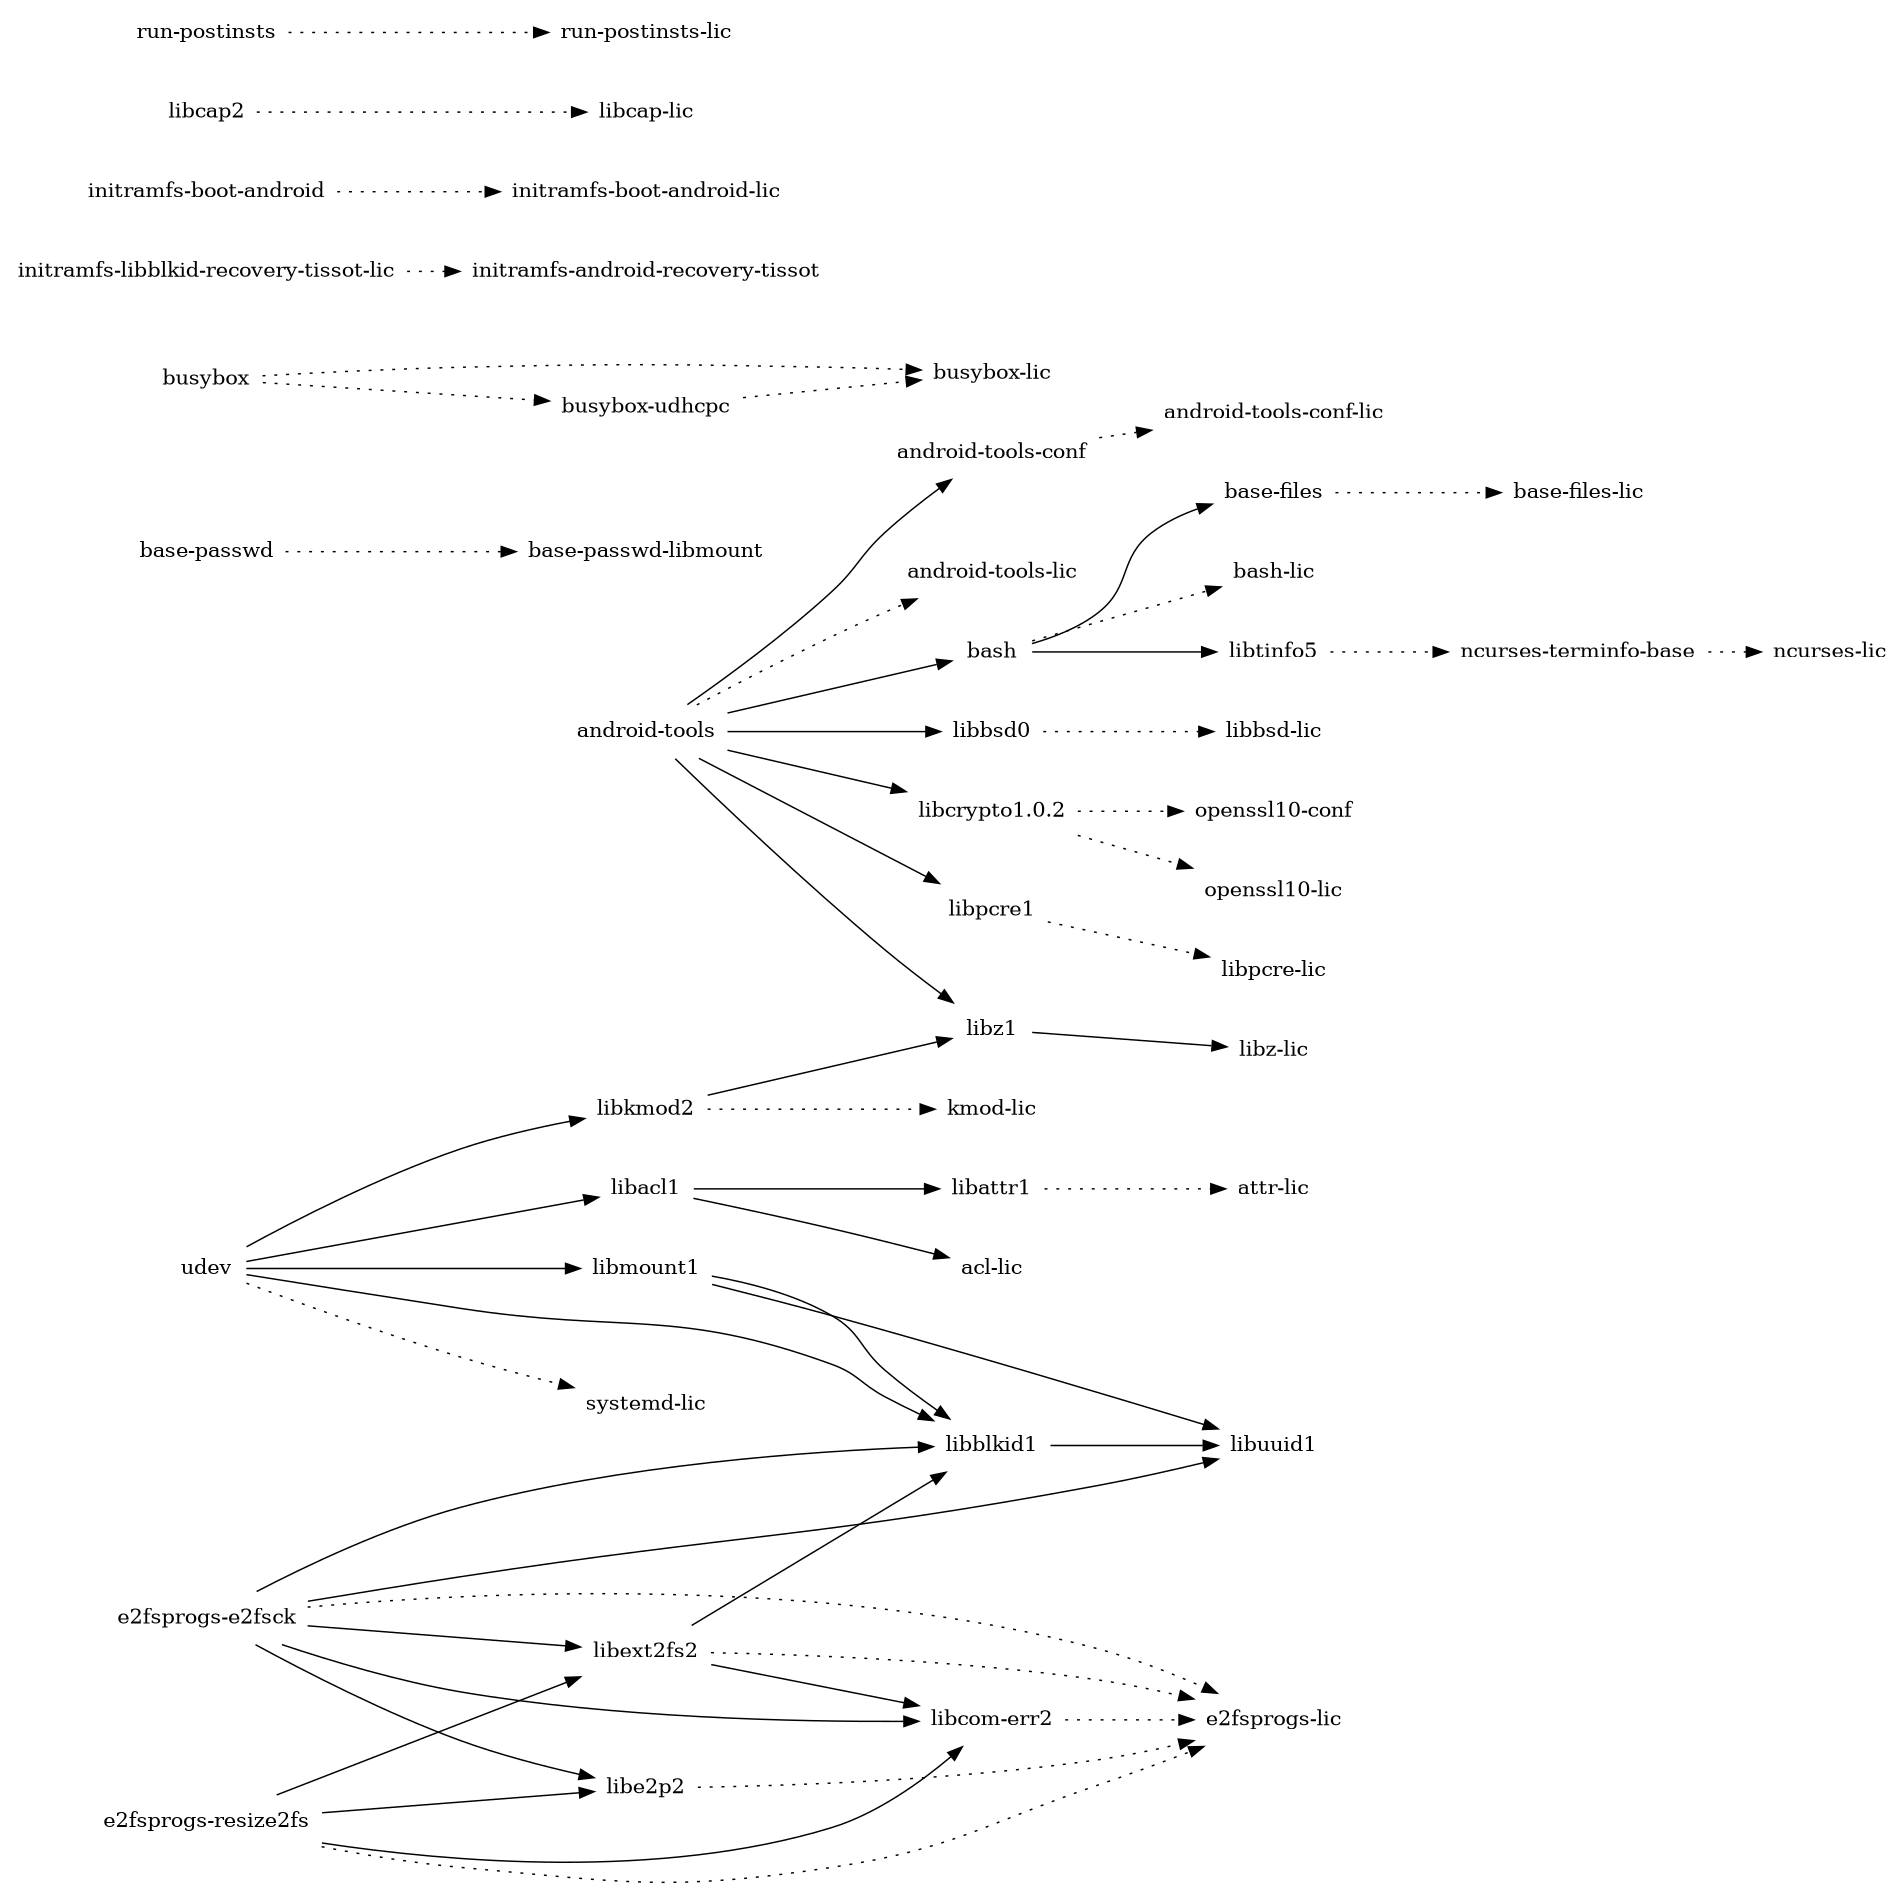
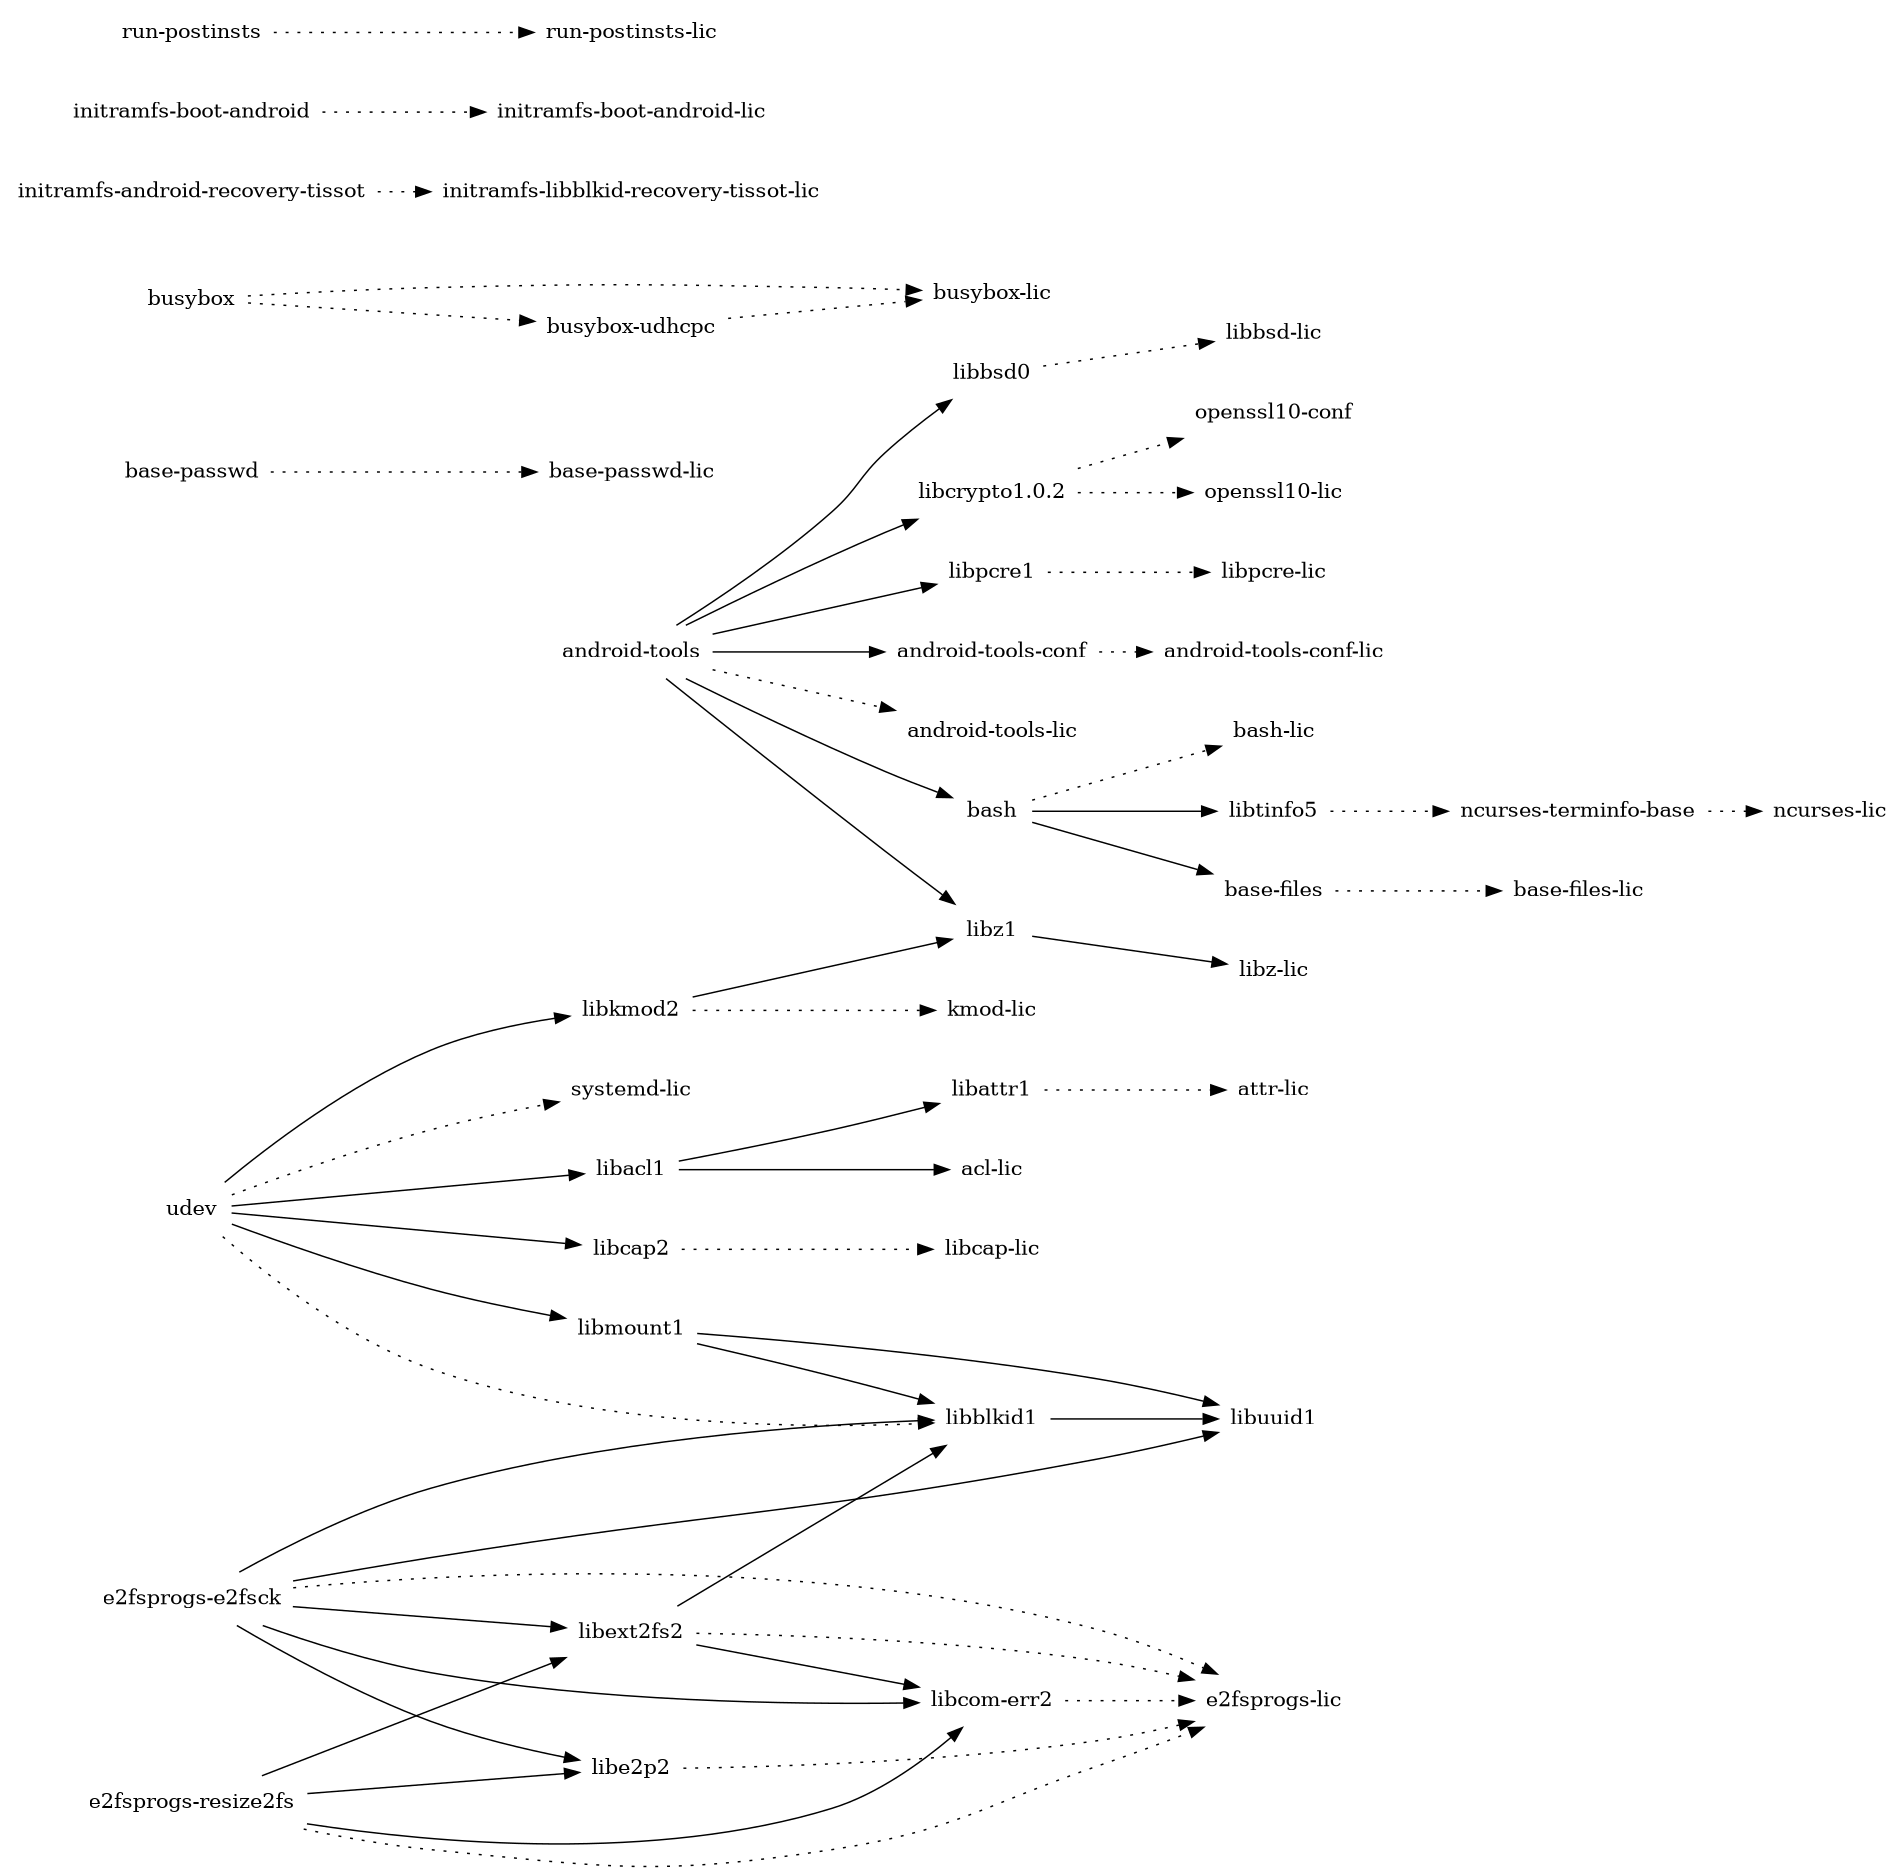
edge "initramfs-libblkid-recovery-tissot-lic" -> "initramfs-android-recovery-tissot": reversed
node "base-passwd-libmount": label "base-passwd-libmount" -> "base-passwd-lic"
edge "udev" -> "libcap2": added
edge "udev" -> "libblkid1": style solid -> dotted
